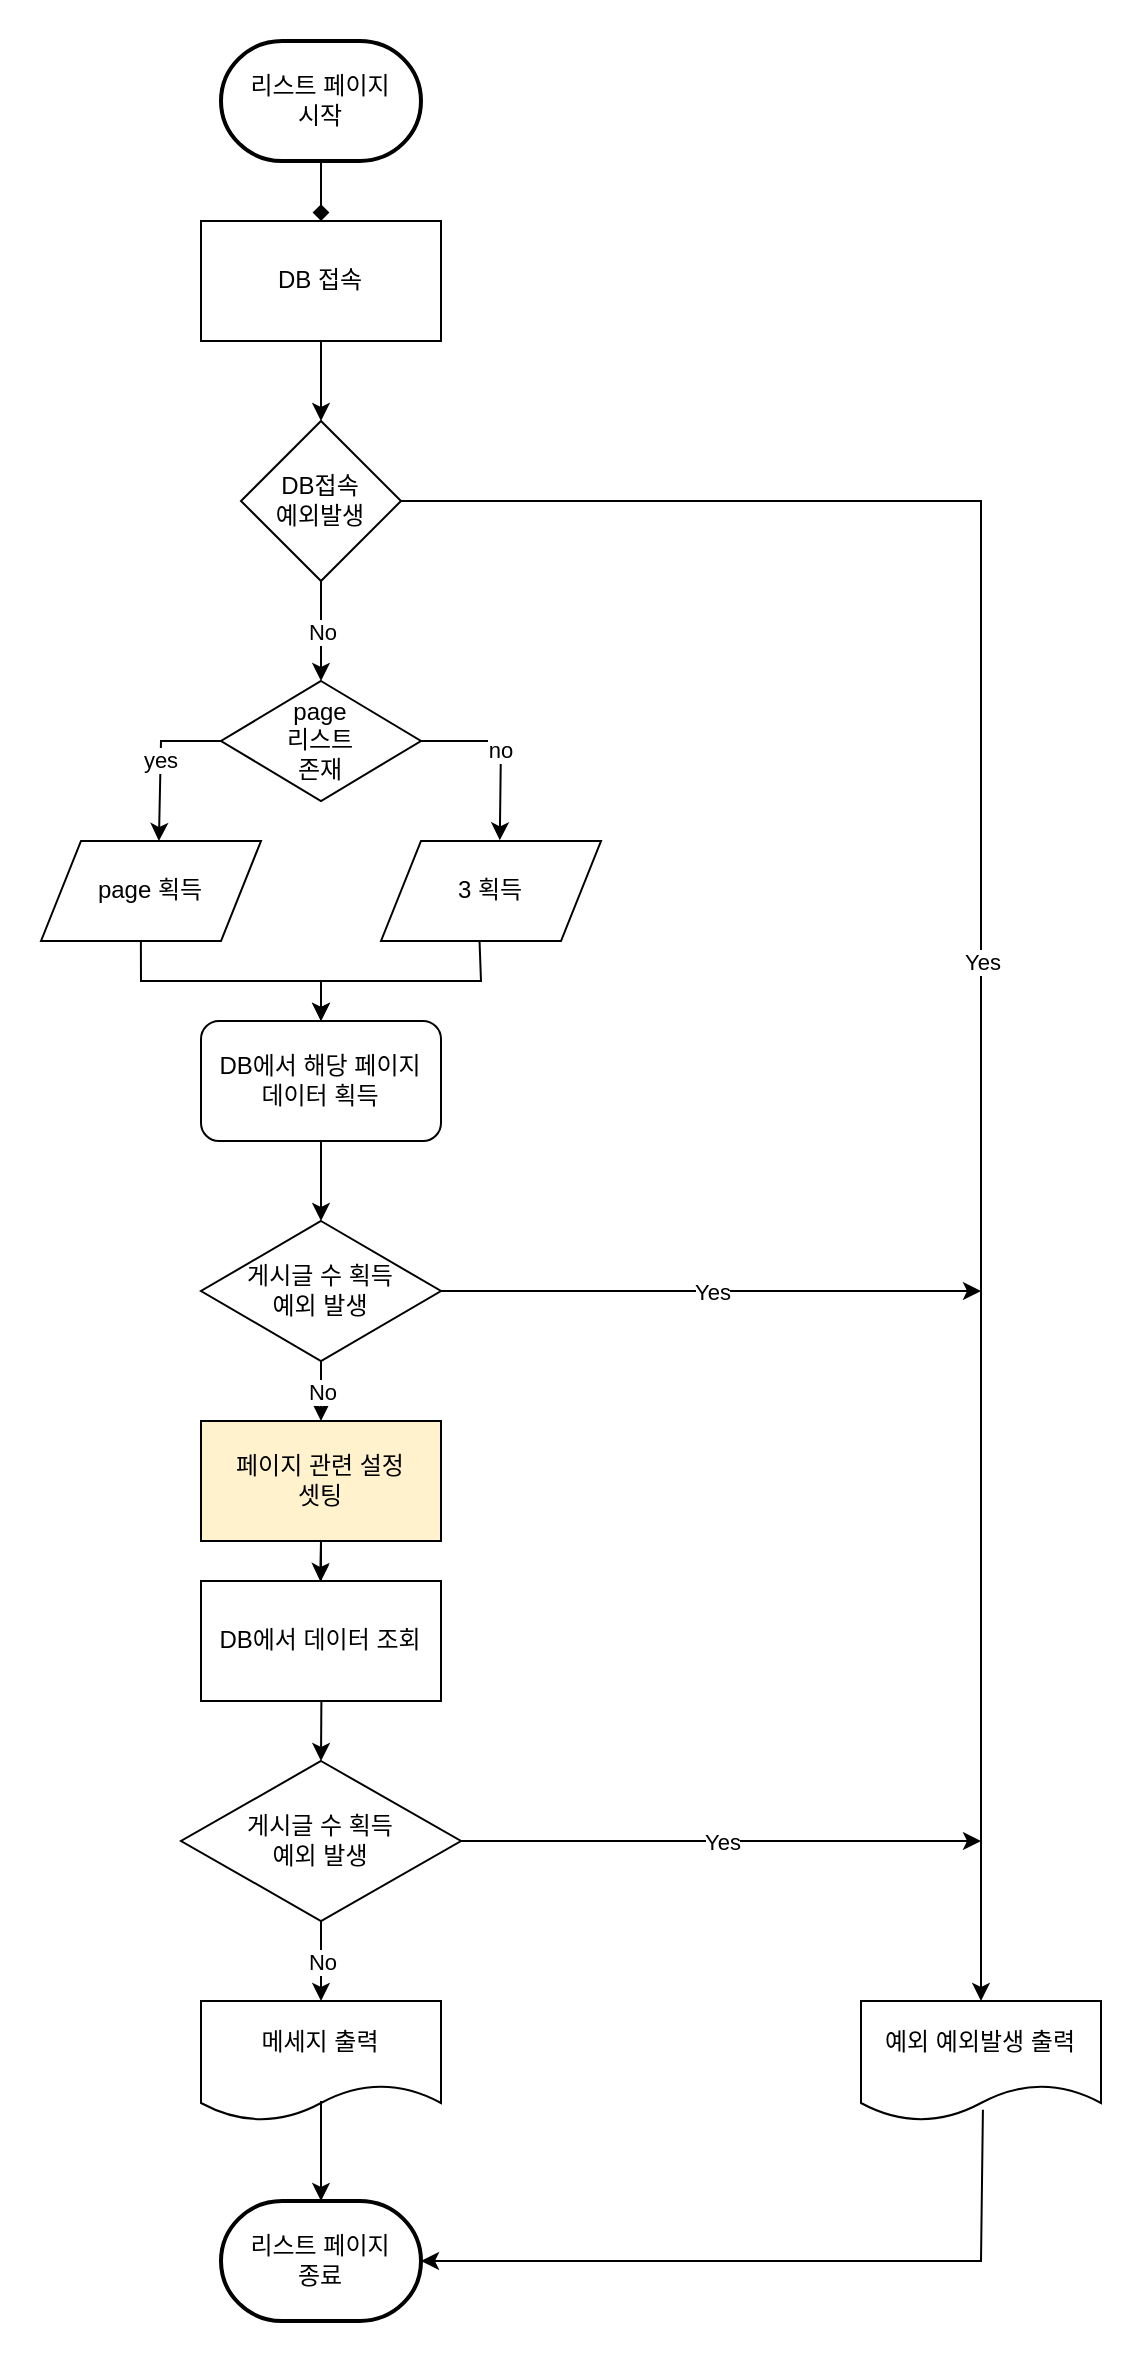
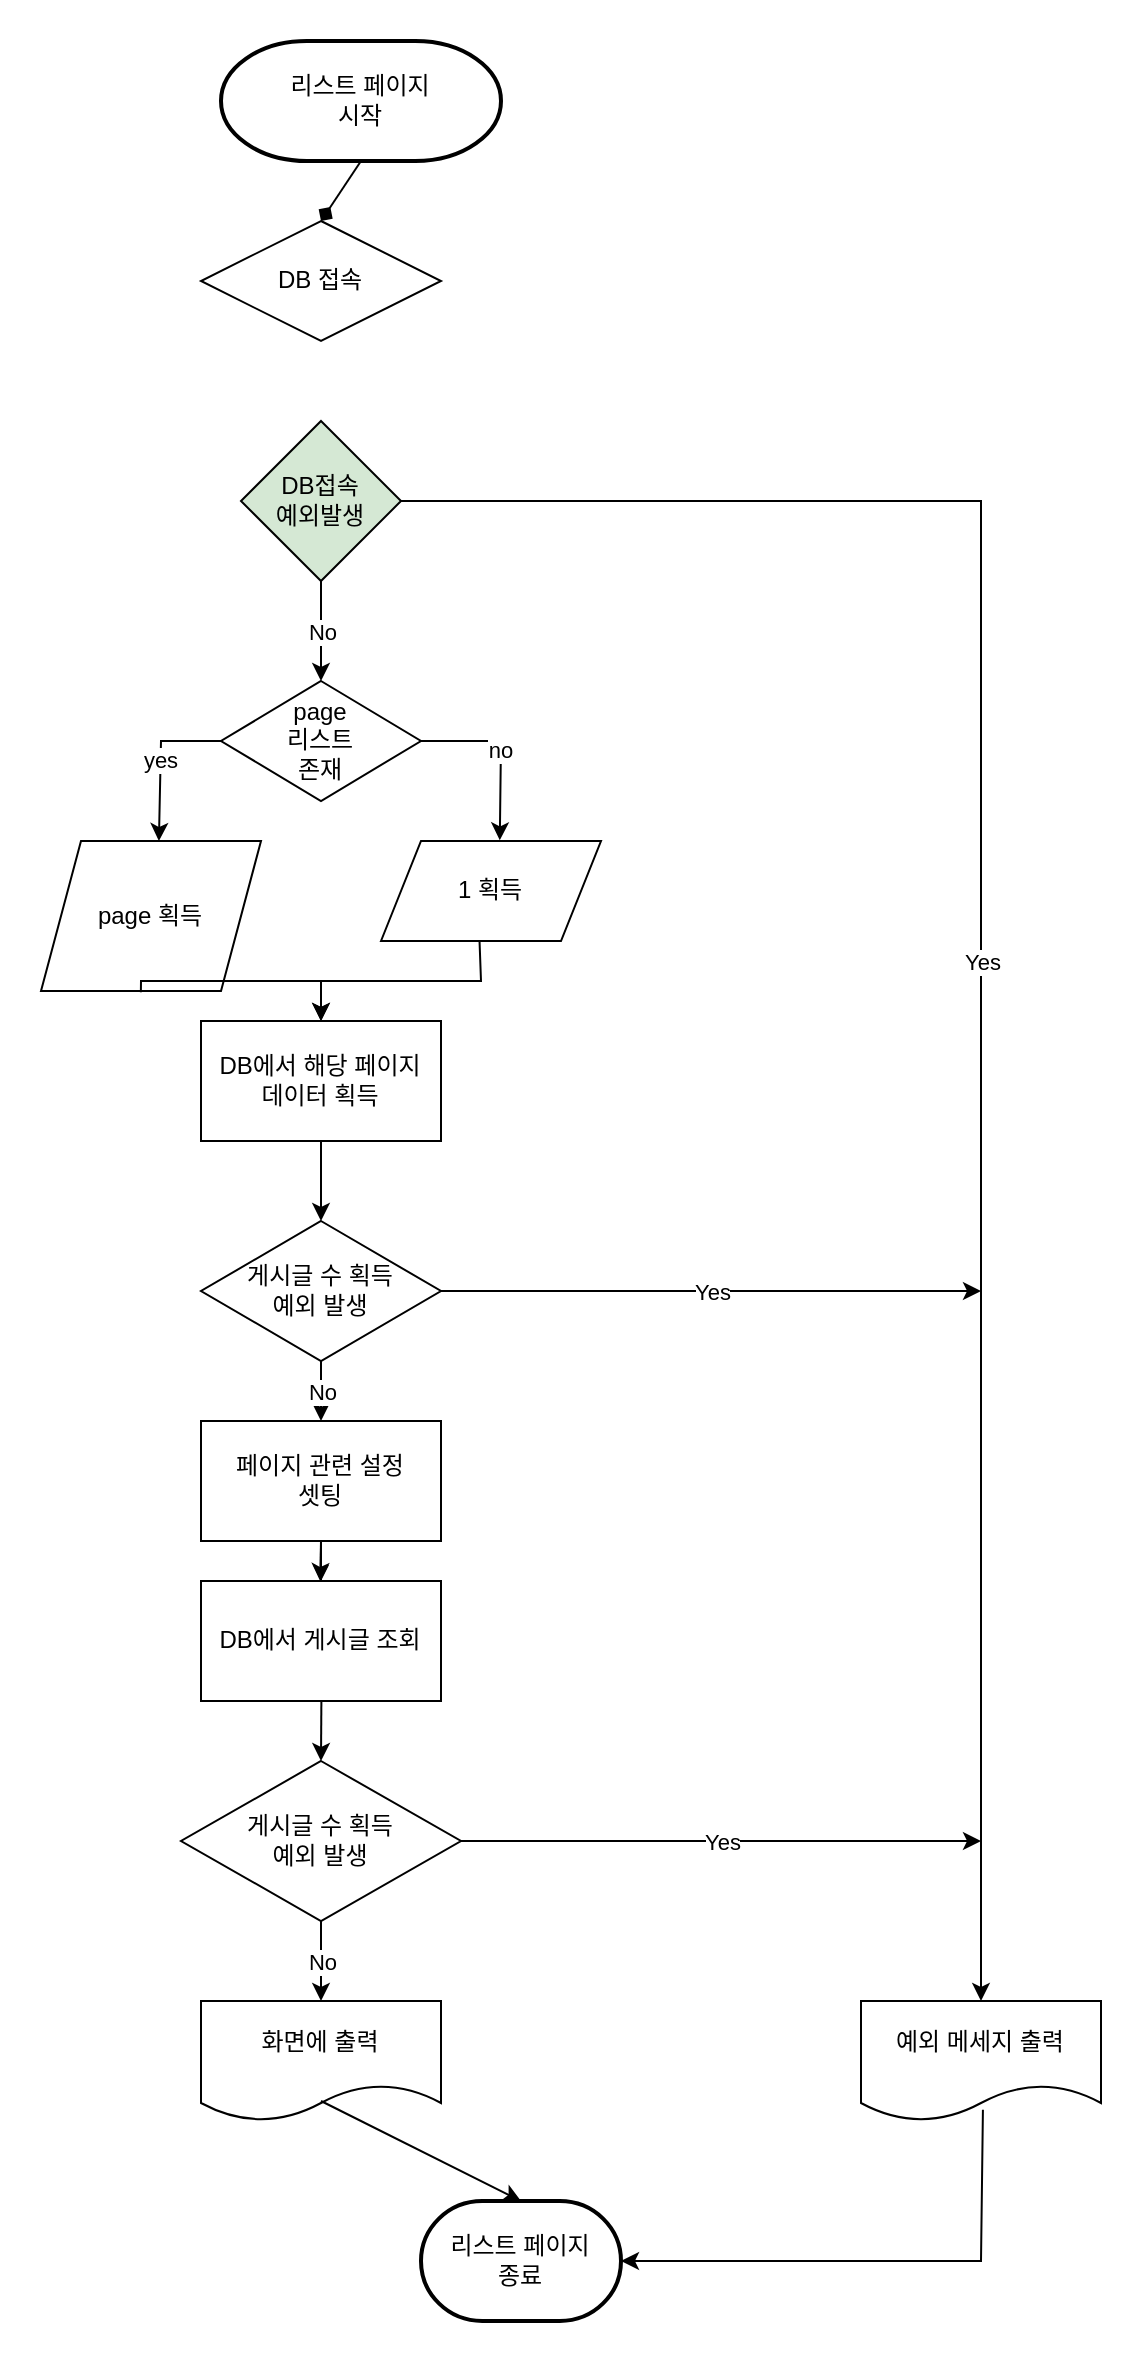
node "리스트 페이지 시작": size 200x120 -> 280x120
node "DB 접속": shape rectangle -> diamond
edge "DB 접속" -> "DB접속 예외발생": removed
node "DB접속 예외발생": fillcolor #ffffff -> #d5e8d4
node "page 획득": size 220x100 -> 220x150
node "3 획득": label "3 획득" -> "1 획득"
node "DB에서 해당 페이지 데이터 획득": shape rounded rectangle -> rectangle
node "페이지 관련 설정 셋팅": fillcolor #fff2cc -> #ffffff
node "DB에서 데이터 조회": label "DB에서 데이터 조회" -> "DB에서 게시글 조회"
node "메세지 출력": label "메세지 출력" -> "화면에 출력"
node "예외 예외발생 출력": label "예외 예외발생 출력" -> "예외 메세지 출력"
node "리스트 페이지 종료": moved (321, 2261) -> (521, 2261)
